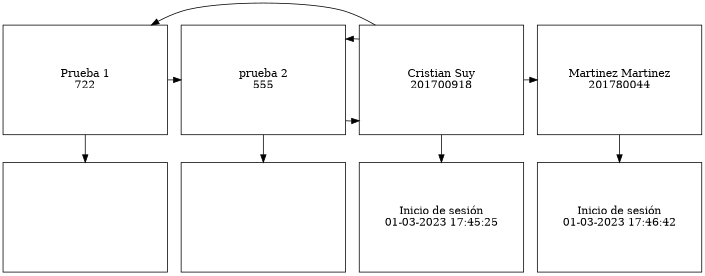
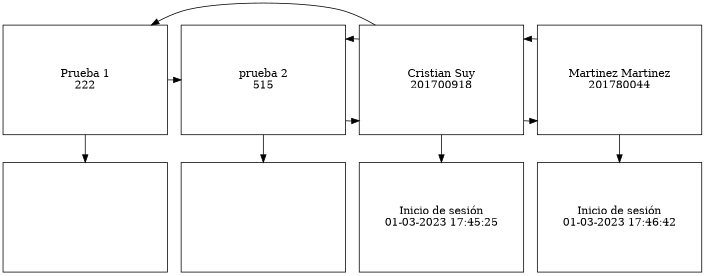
edge "Martinez Martinez 201780044" -> "Cristian Suy 201700918": added
node "Prueba 1 722": label "Prueba 1 722" -> "Prueba 1 222"
node "prueba 2 555": label "prueba 2 555" -> "prueba 2 515"
